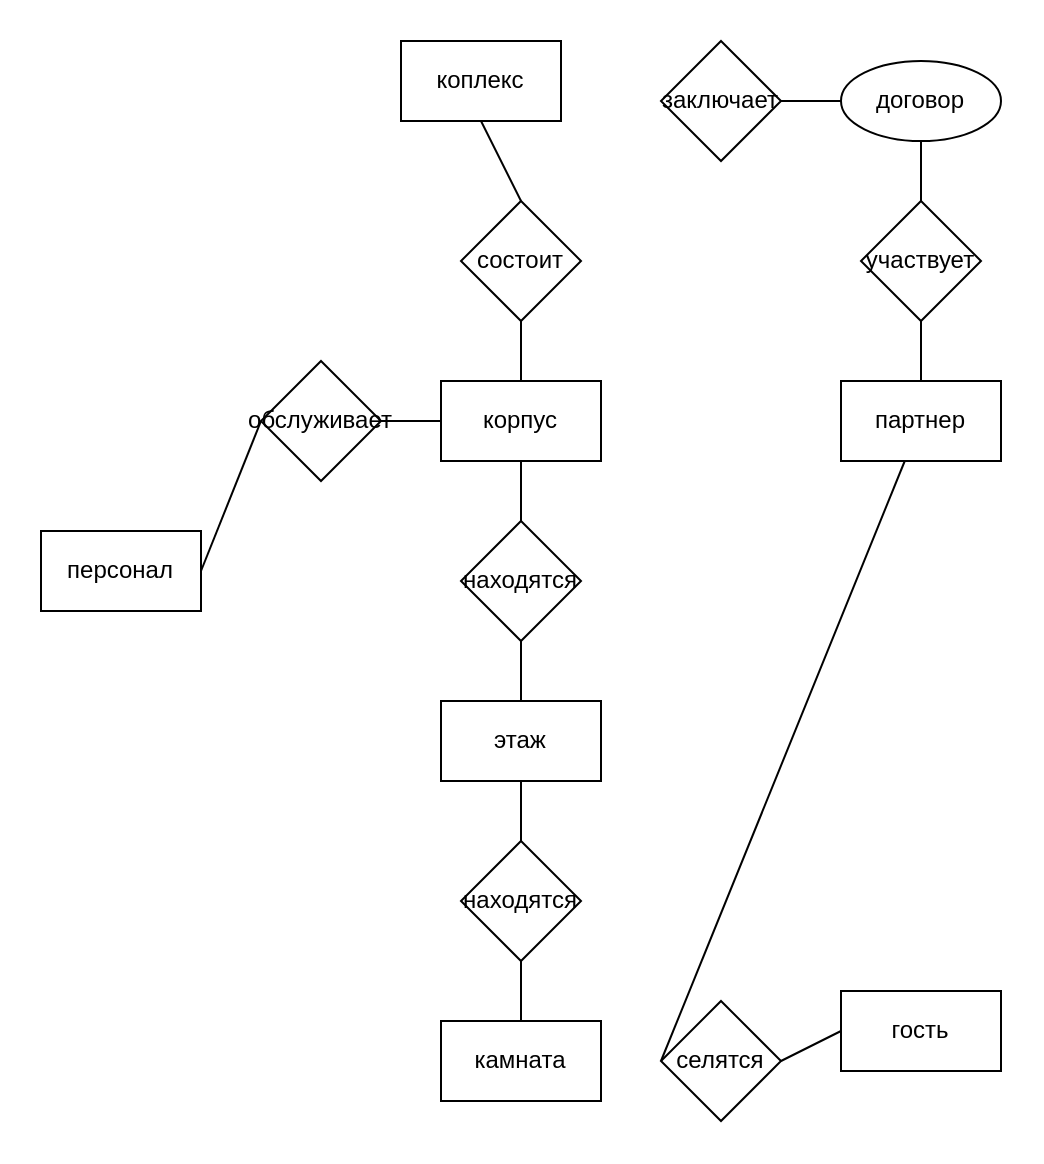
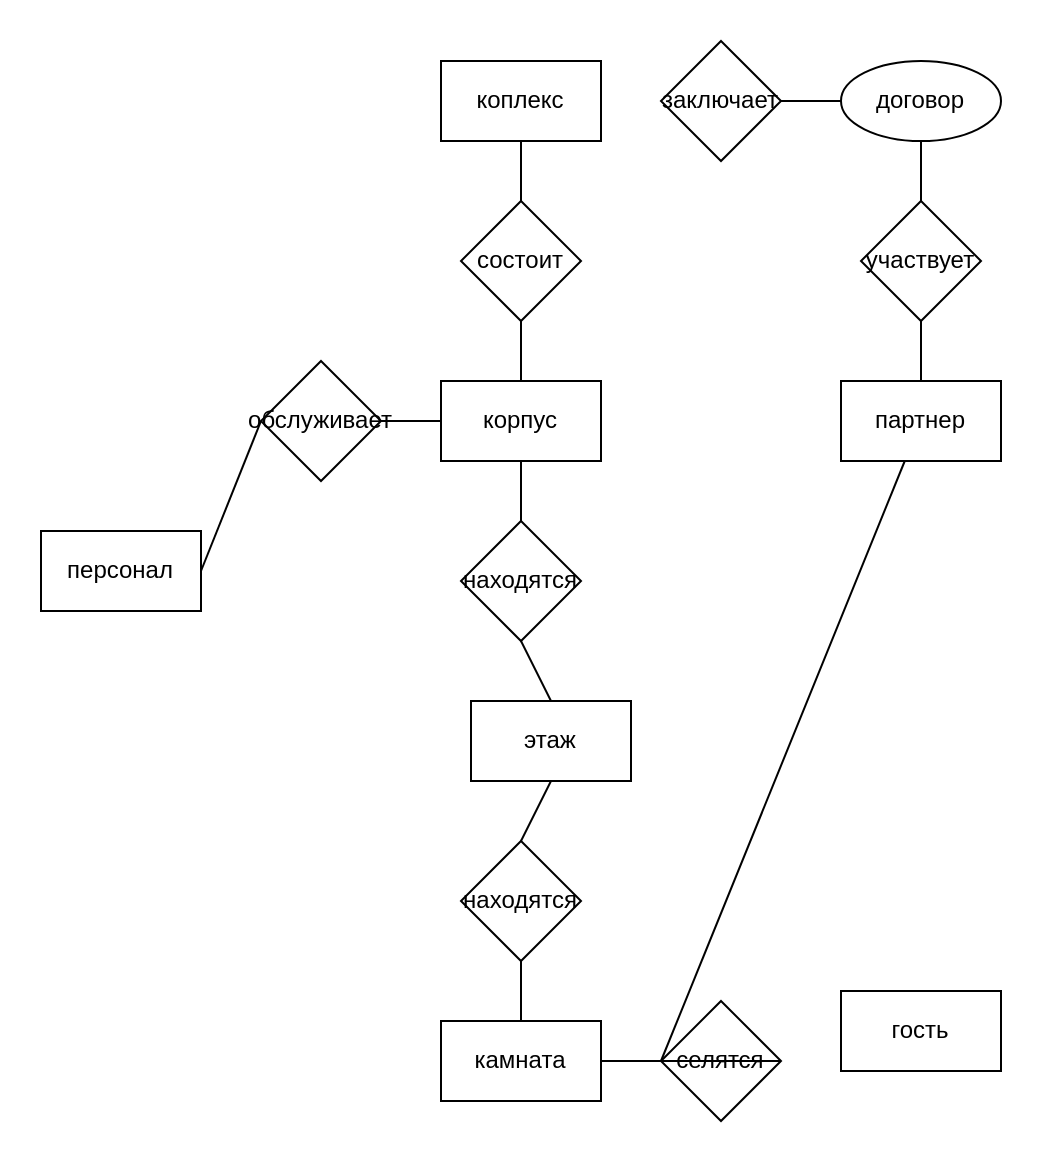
node "коплекс": moved (481, 81) -> (521, 101)
node "этаж": moved (521, 741) -> (551, 741)
edge "гость" -- "селятся": now "камната" -- "селятся"
